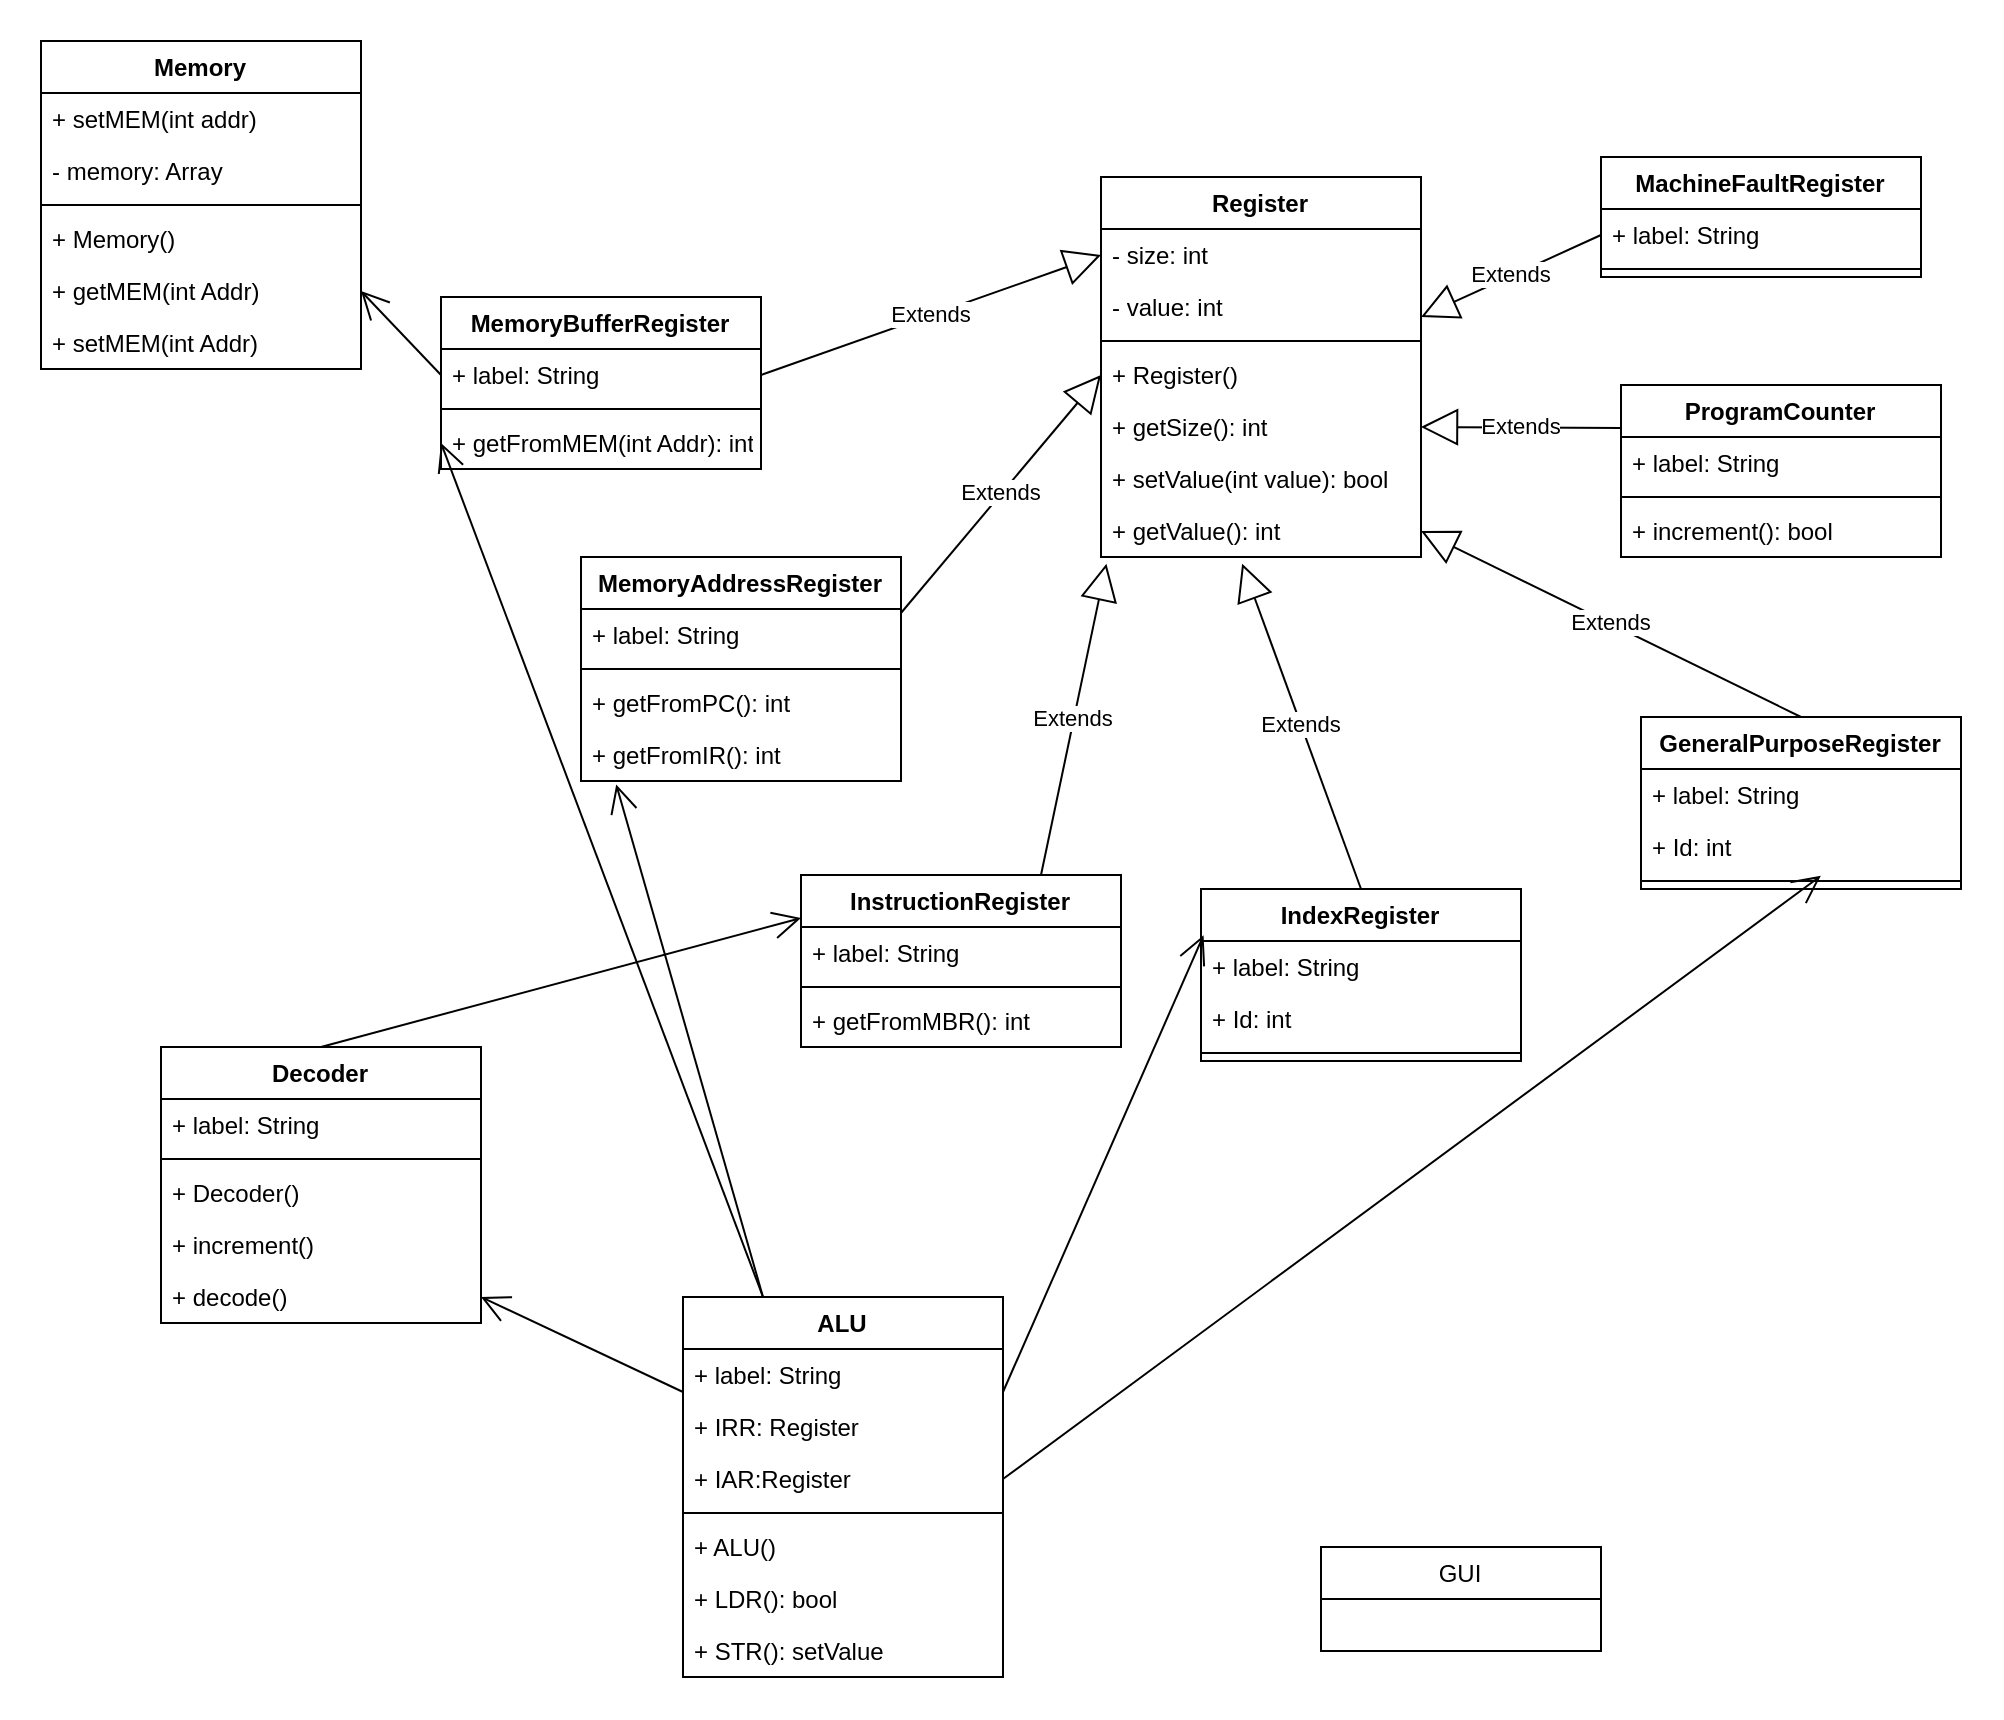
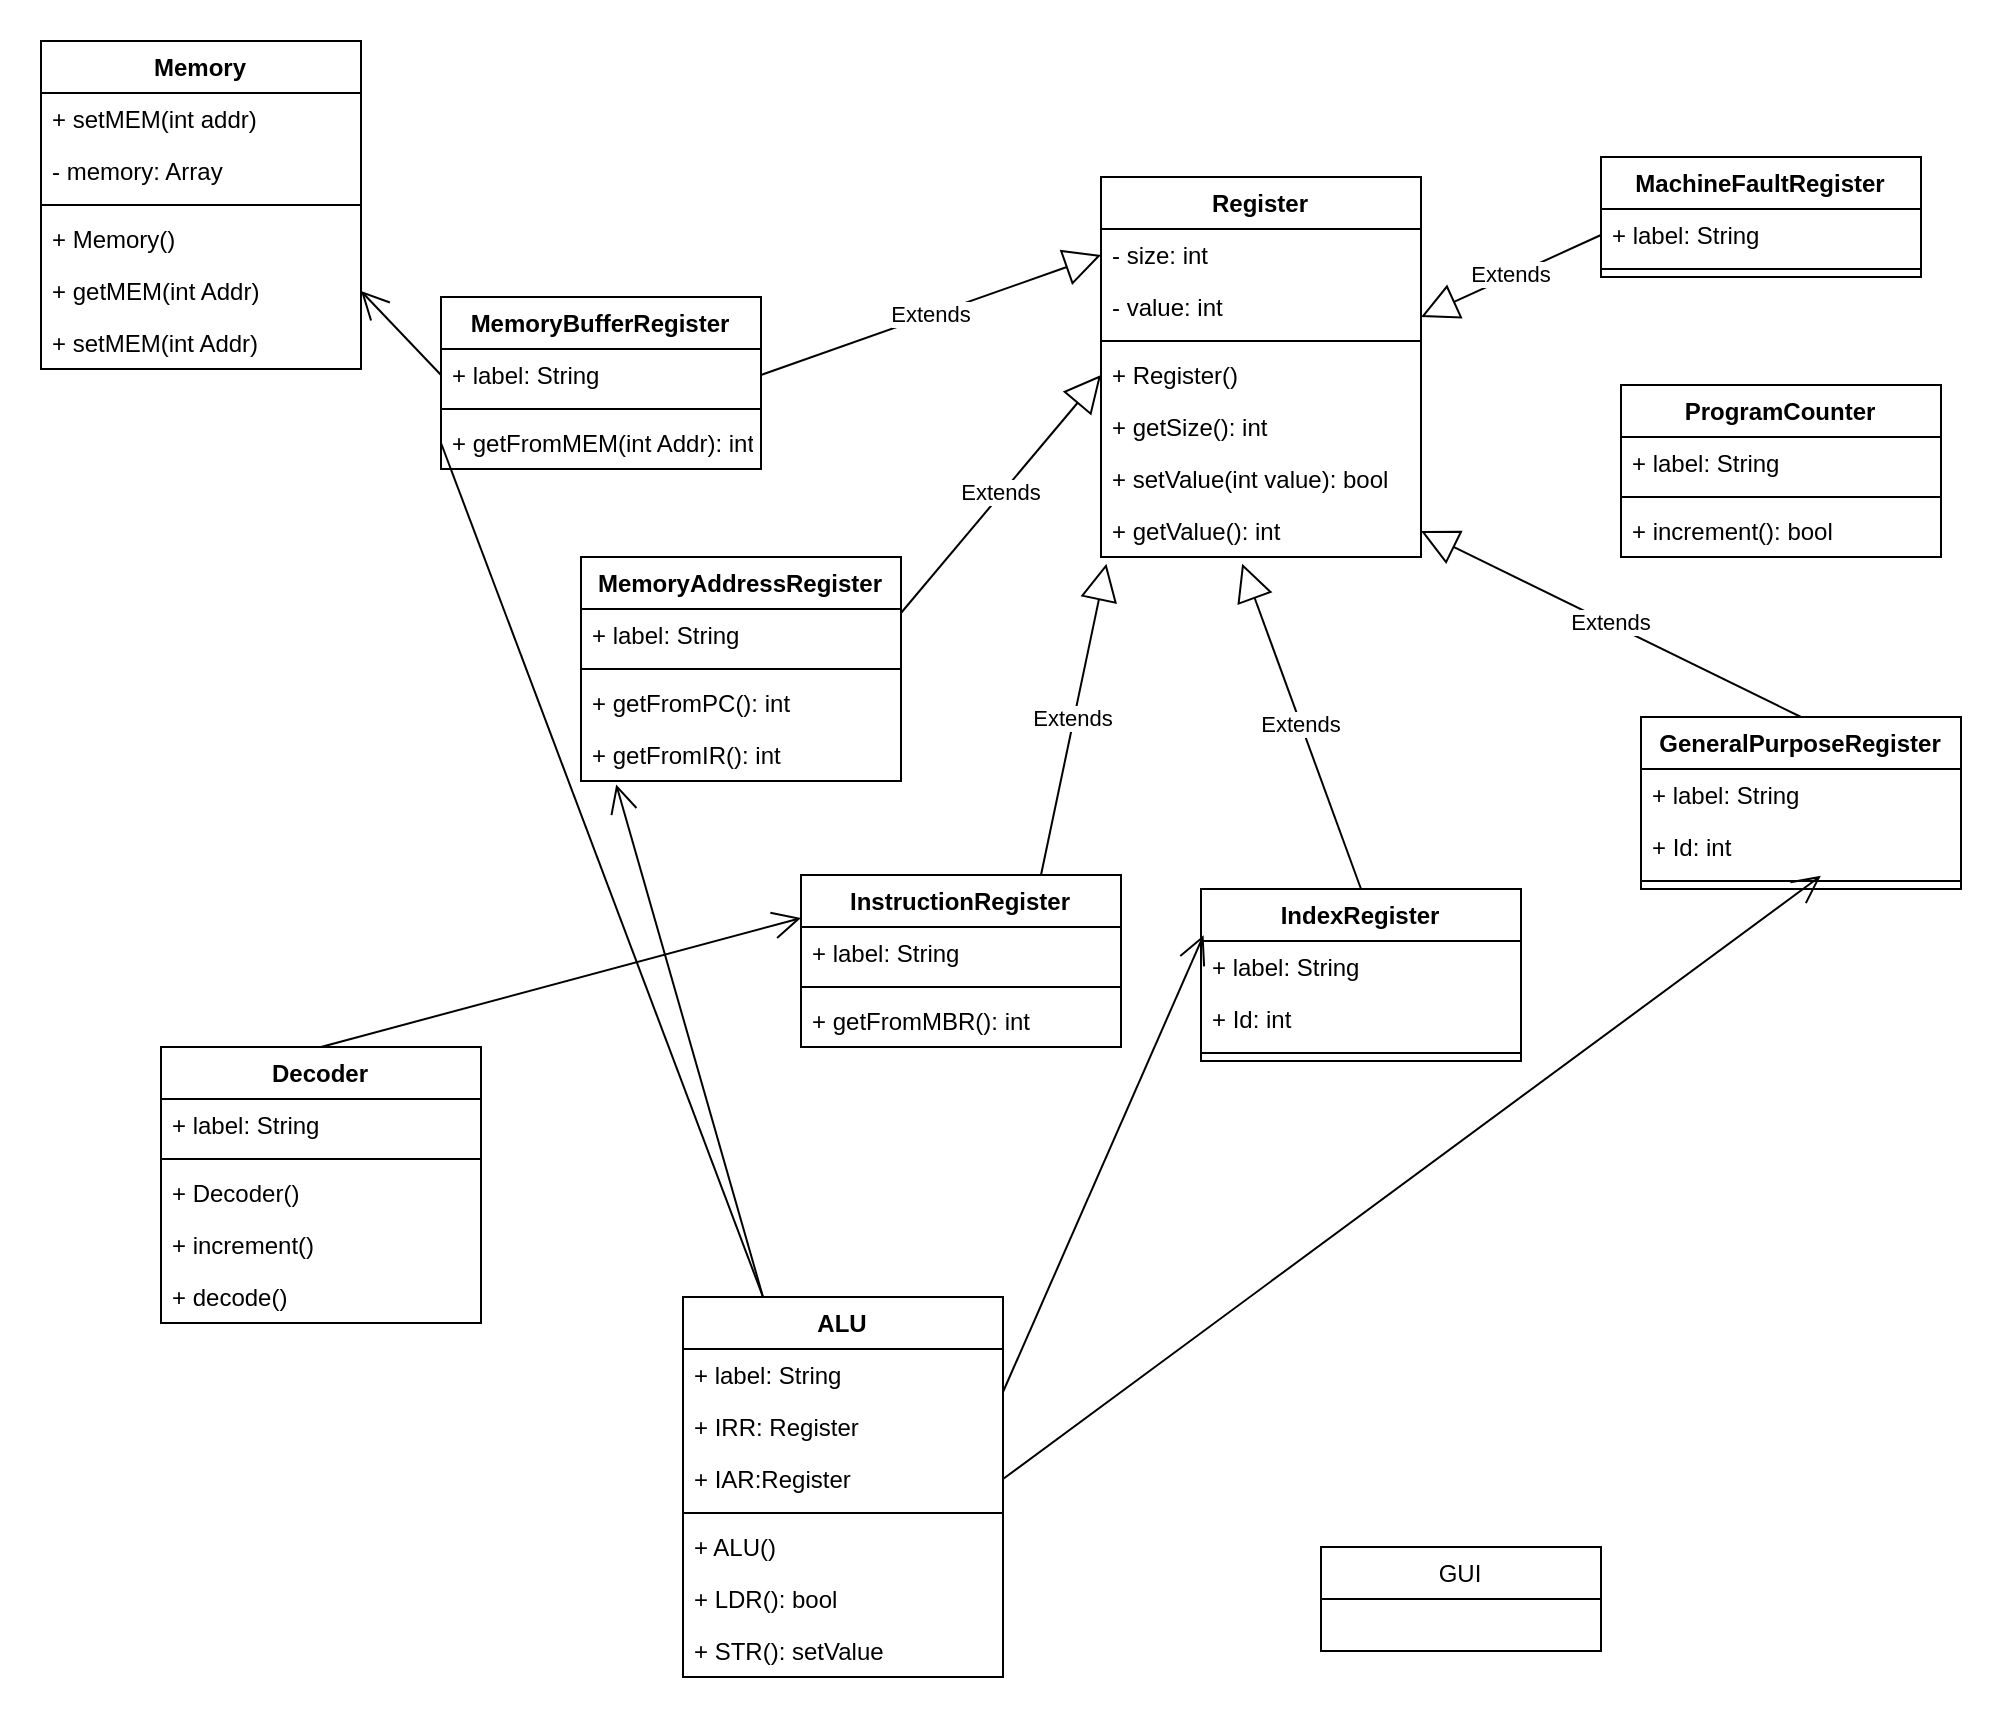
edge "ProgramCounter" -> "+ getSize(): int": removed, label "Extends"
edge "ALU" -> "+ getFromMEM(int Addr): int": arrowhead open -> none
edge "ALU" -> "+ decode()": removed
